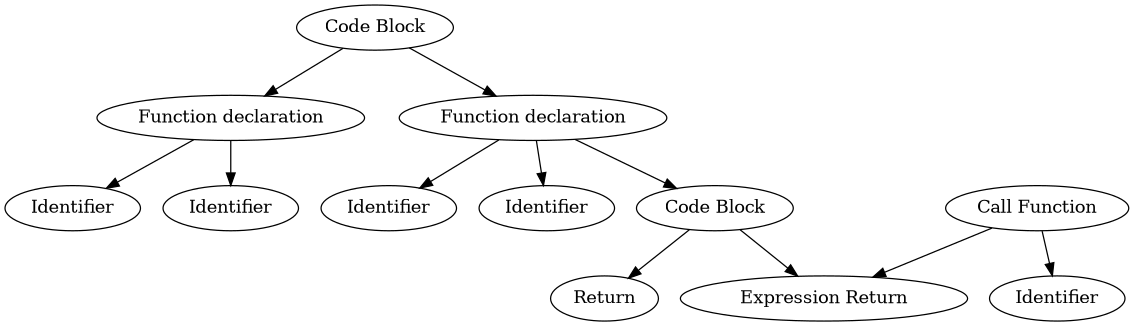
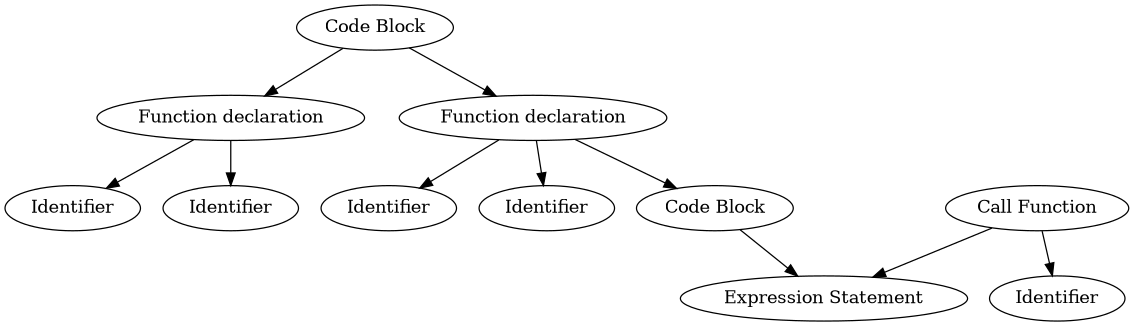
node "Return": removed
node "Expression Return": label "Expression Return" -> "Expression Statement"
